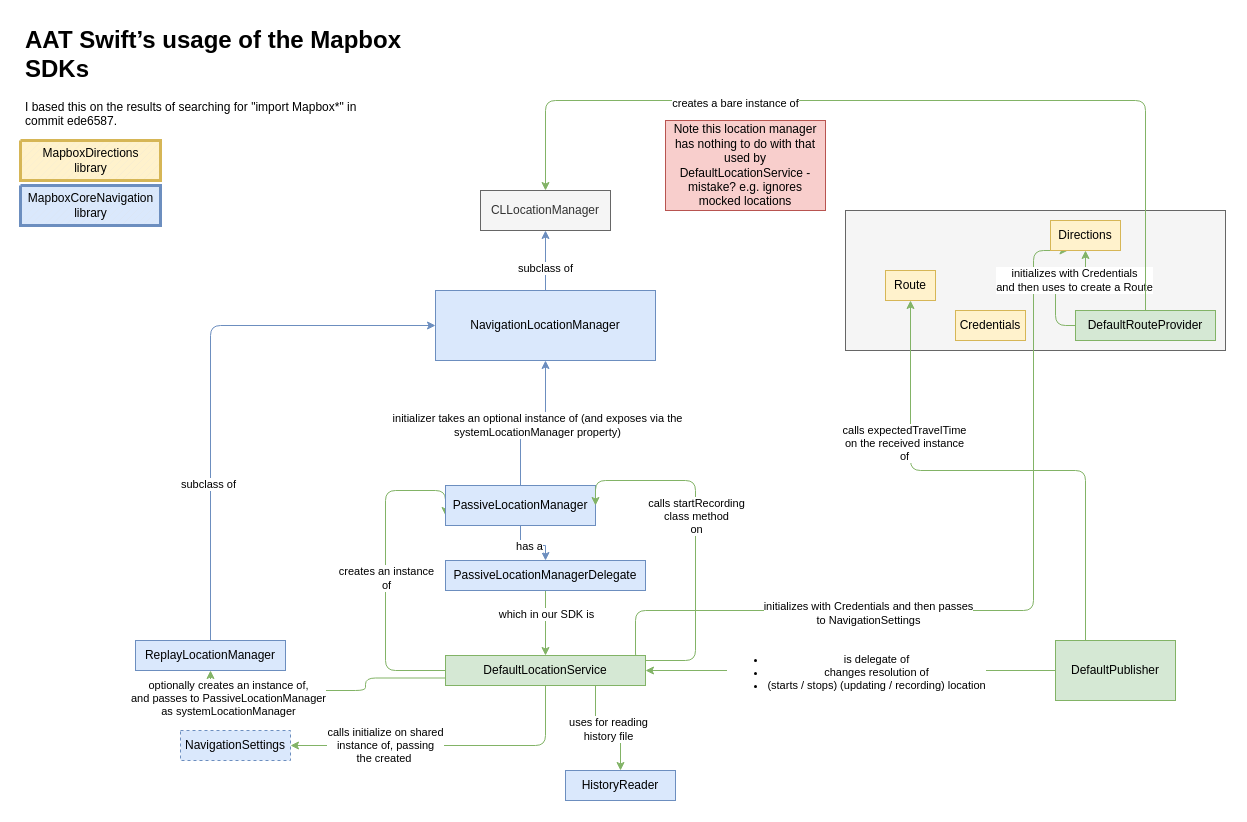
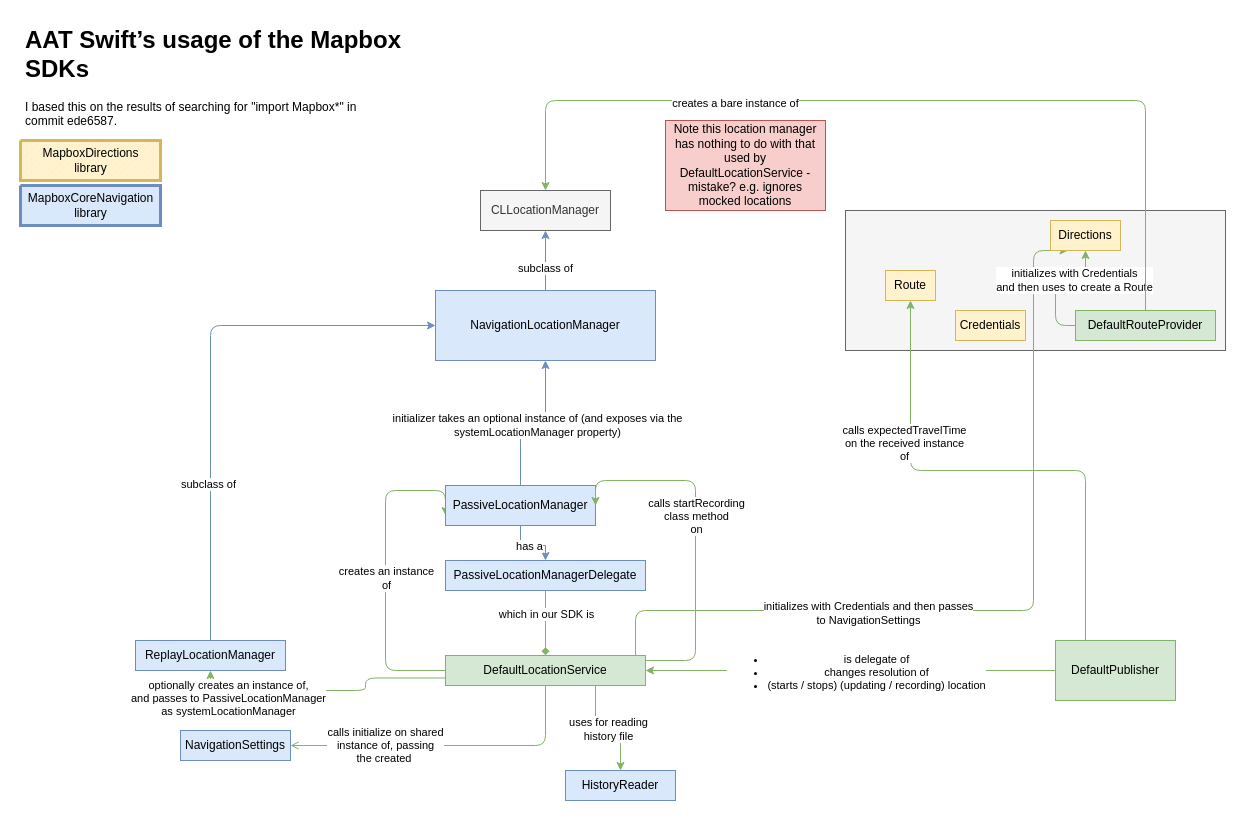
edge "PassiveLocationManagerDelegate" -> "DefaultLocationService": arrowhead classic -> diamond
node "NavigationSettings": style dashed -> solid
edge "DefaultLocationService" -> "NavigationSettings": arrowhead classic -> open
